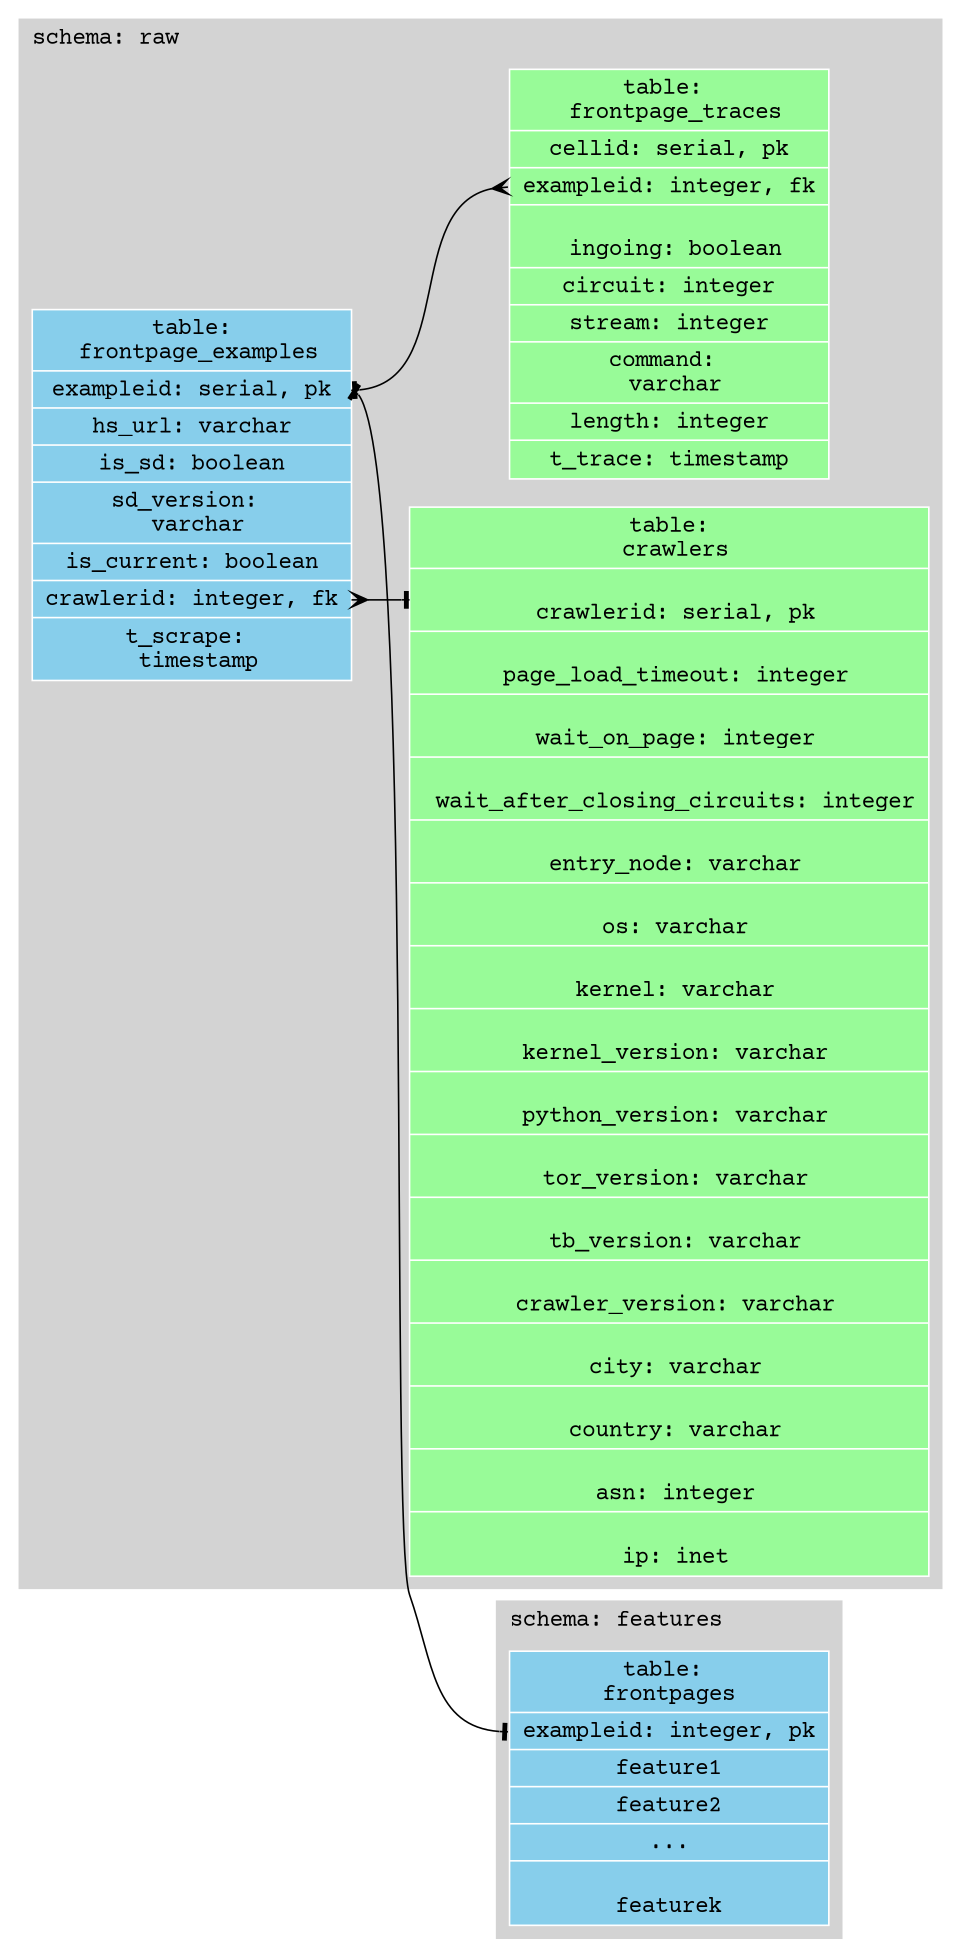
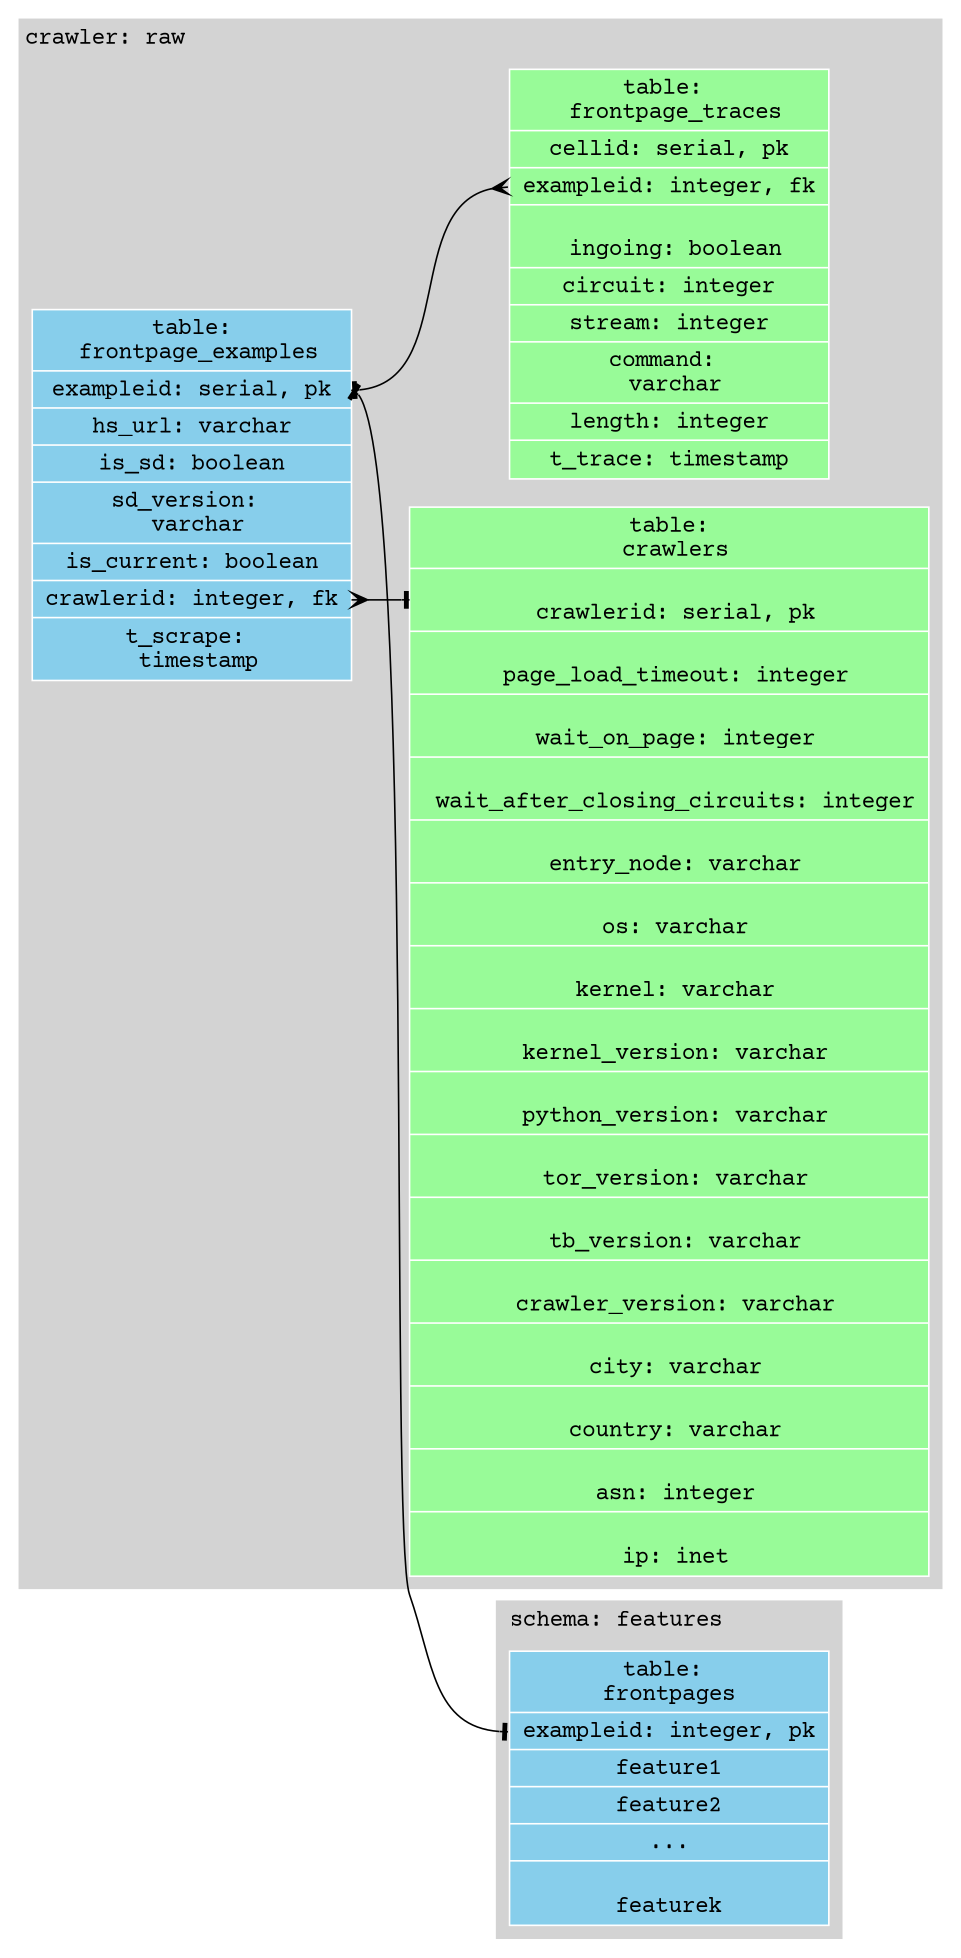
cluster "schema: raw": label "schema: raw" -> "crawler: raw"
